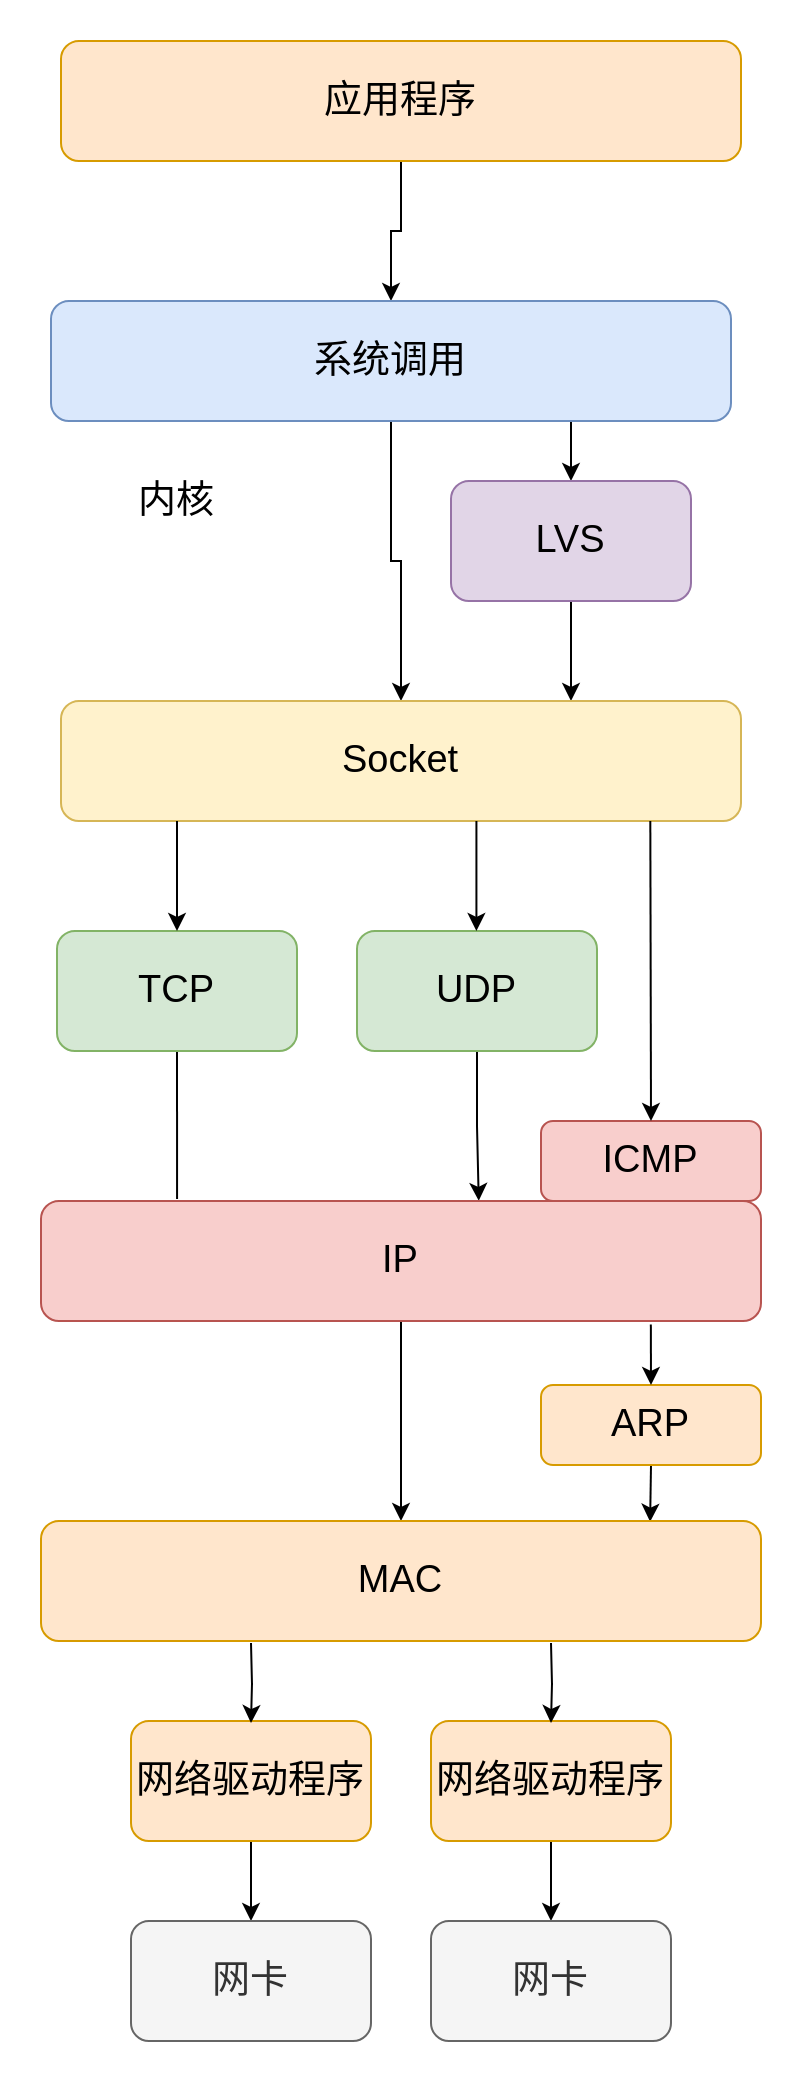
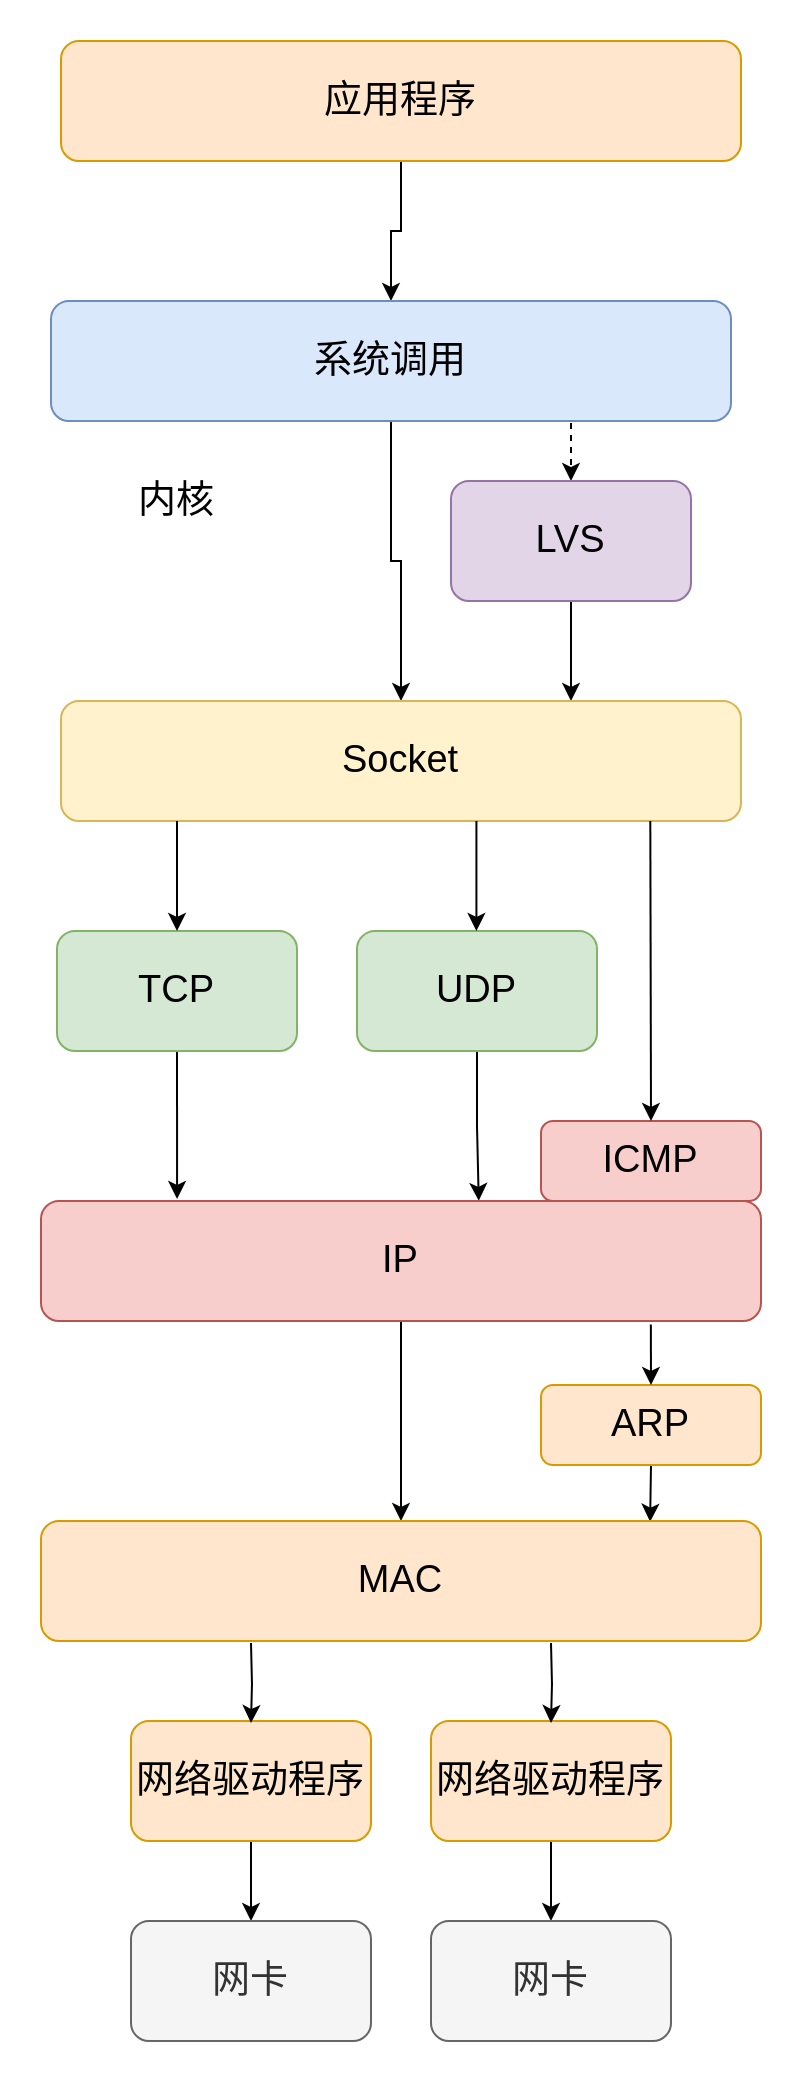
edge "系统调用" -> "LVS": style solid -> dashed
edge "TCP" -- "IP": arrowhead none -> classic
